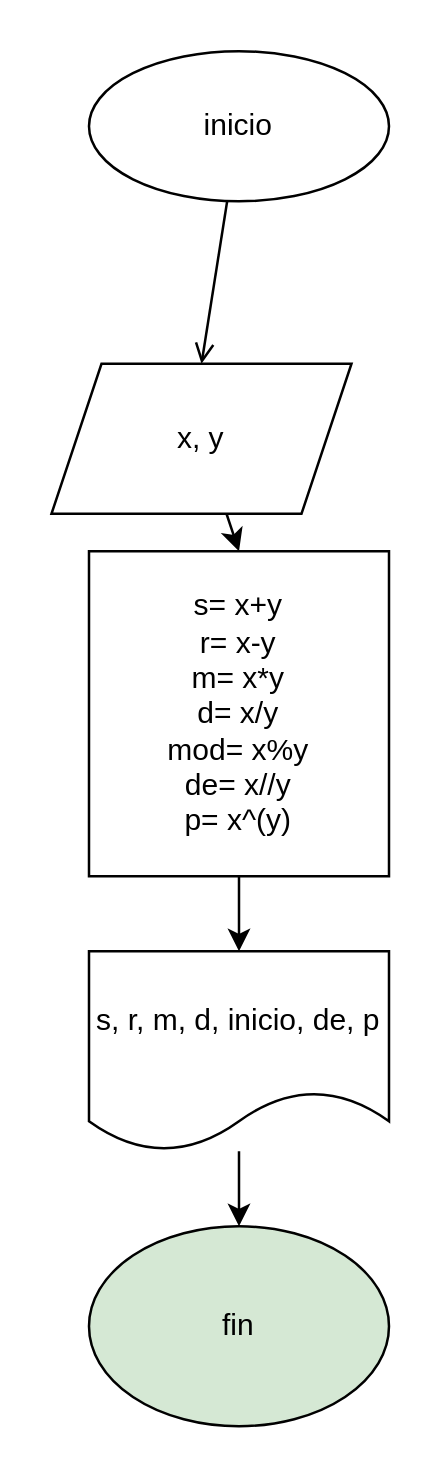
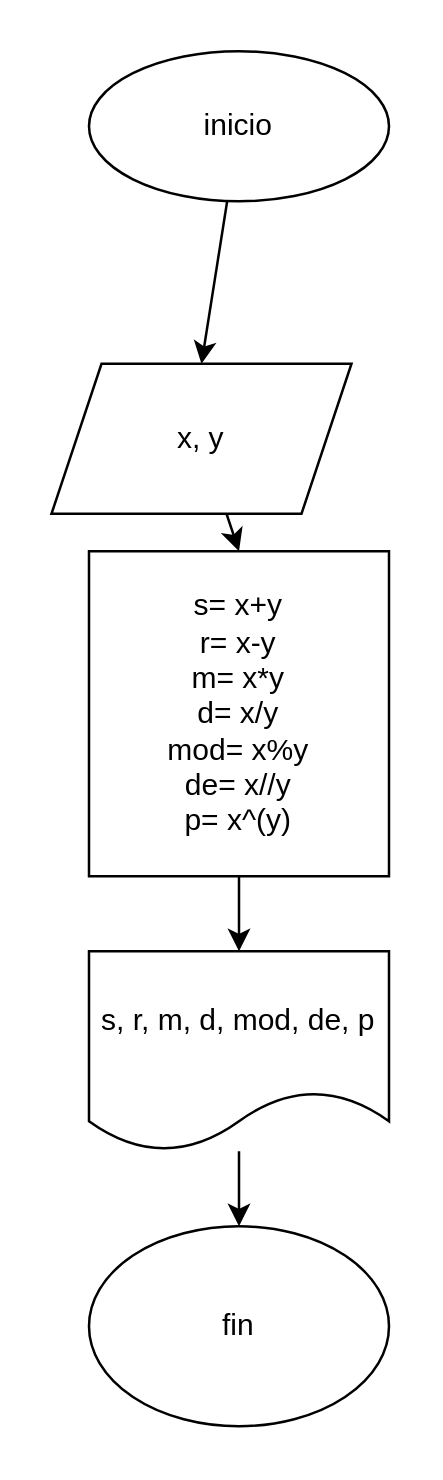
edge "inicio" -> "x, y": arrowhead open -> classic
node "s, r, m, d, inicio, de, p": label "s, r, m, d, inicio, de, p" -> "s, r, m, d, mod, de, p"
node "fin": fillcolor #d5e8d4 -> #ffffff
